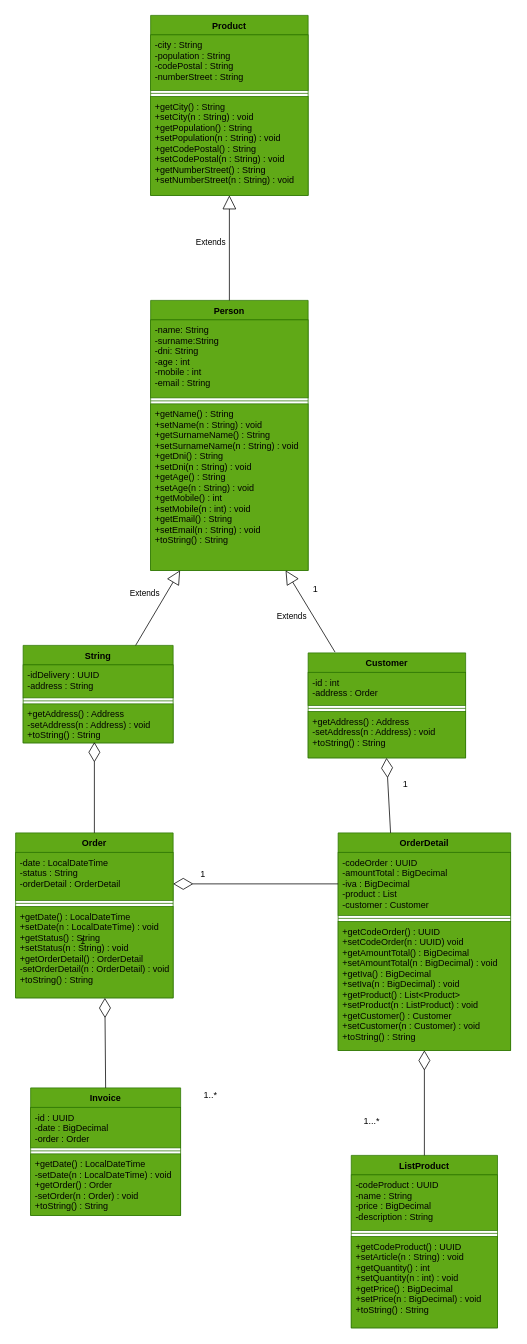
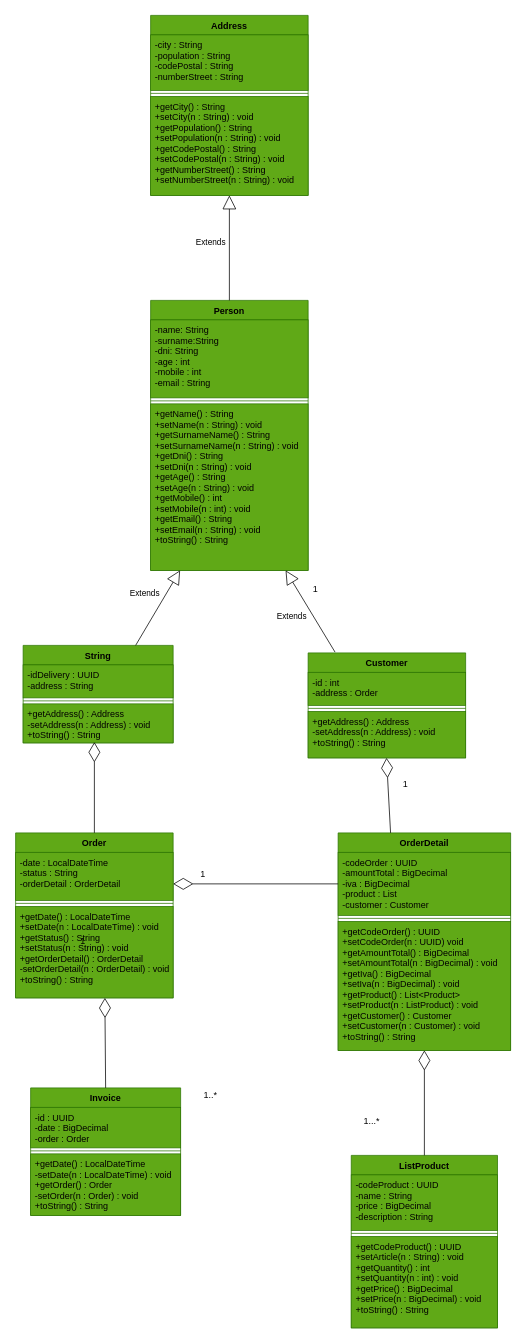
node "Product": label "Product" -> "Address"
